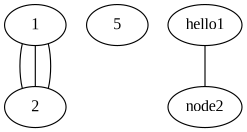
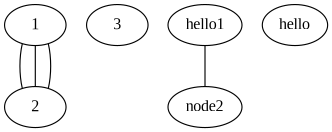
node "5": label "5" -> "3"
node "hello": added
